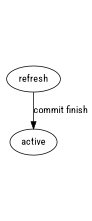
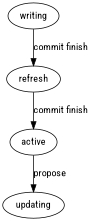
node "writing": added
node "updating": added
